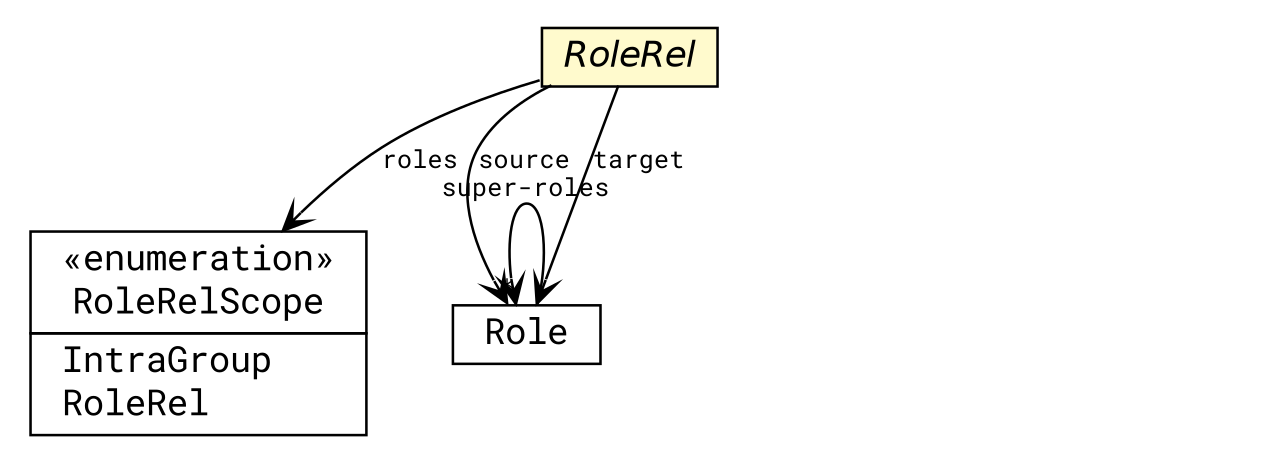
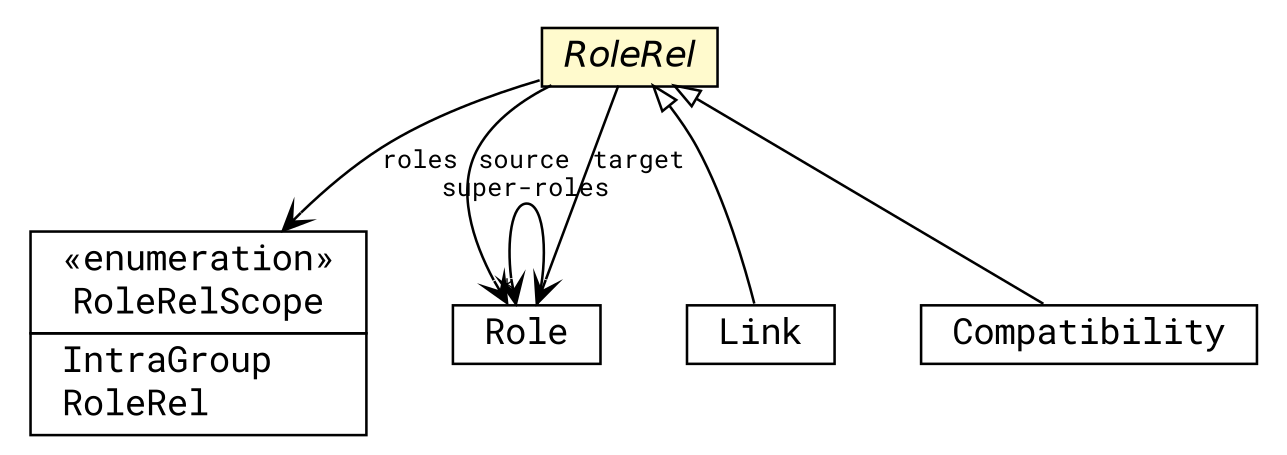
node "Link": added
node "Compatibility": added
